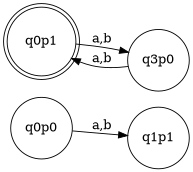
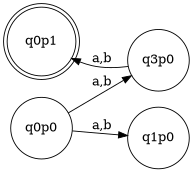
edge "q0p1" -> "q3p0": now "q0p0" -> "q3p0"
node "q1p1": label "q1p1" -> "q1p0"
